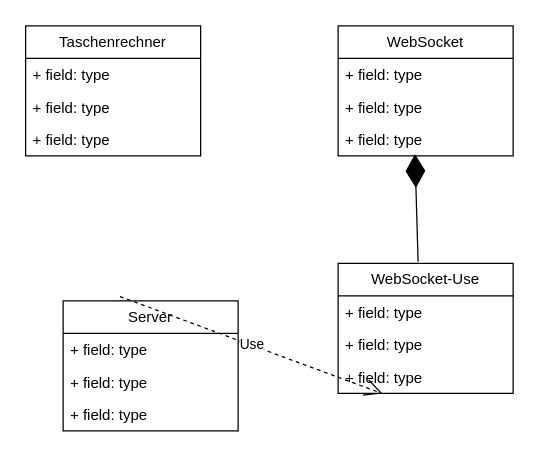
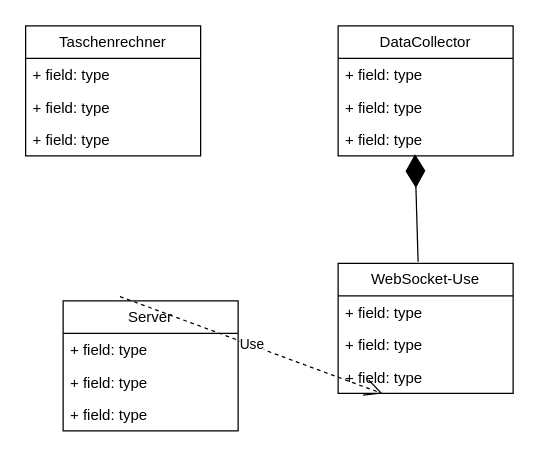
node "WebSocket": label "WebSocket" -> "DataCollector"
